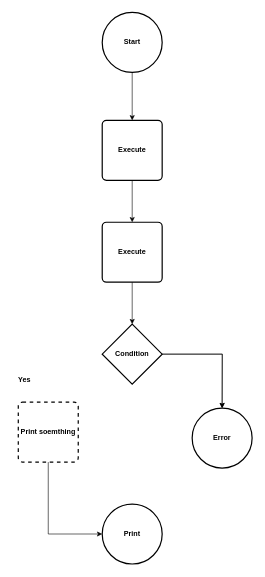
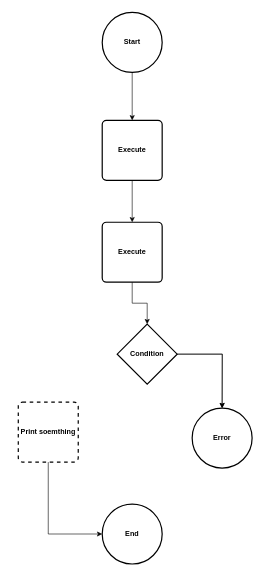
node "Condition": moved (132, 354) -> (147, 354)
node "Yes": removed
node "Print": label "Print" -> "End"
